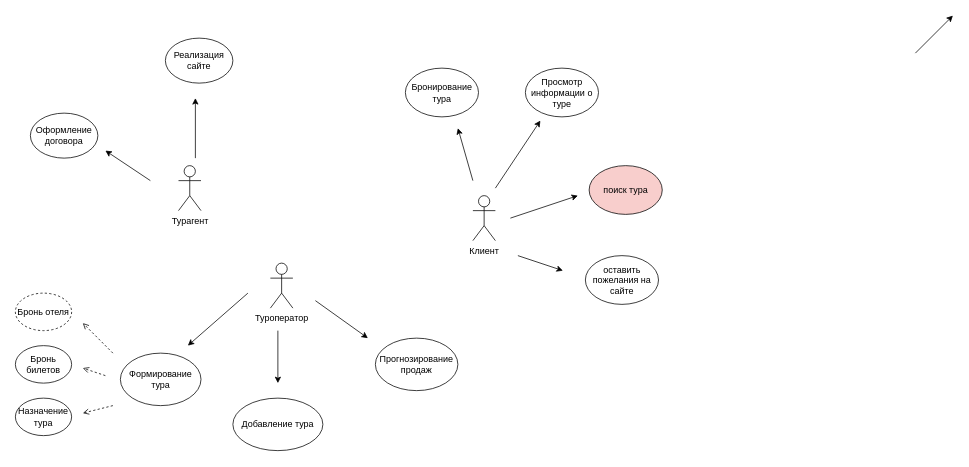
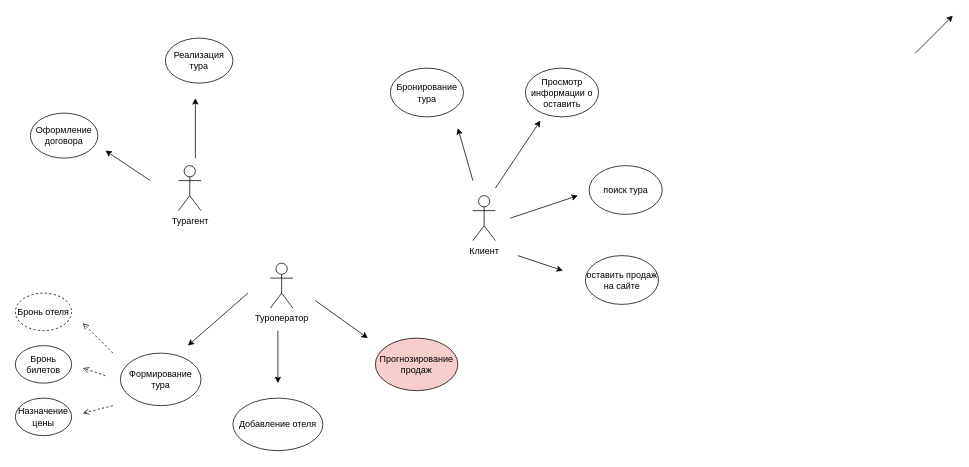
node "Реализация сайте": label "Реализация сайте" -> "Реализация тура"
node "Бронирование тура": moved (442, 92) -> (427, 92)
node "Просмотр информации о туре": label "Просмотр информации о туре" -> "Просмотр информации о оставить"
node "поиск тура": fillcolor #f8cecc -> #ffffff
node "оставить пожелания на сайте": label "оставить пожелания на сайте" -> "оставить продаж на сайте"
node "Прогнозирование продаж": fillcolor #ffffff -> #f8cecc
node "Назначение тура": label "Назначение тура" -> "Назначение цены"
node "Добавление тура": label "Добавление тура" -> "Добавление отеля"
